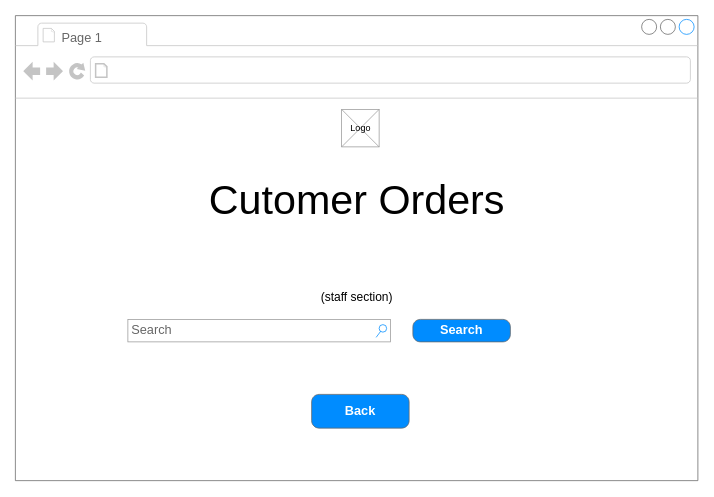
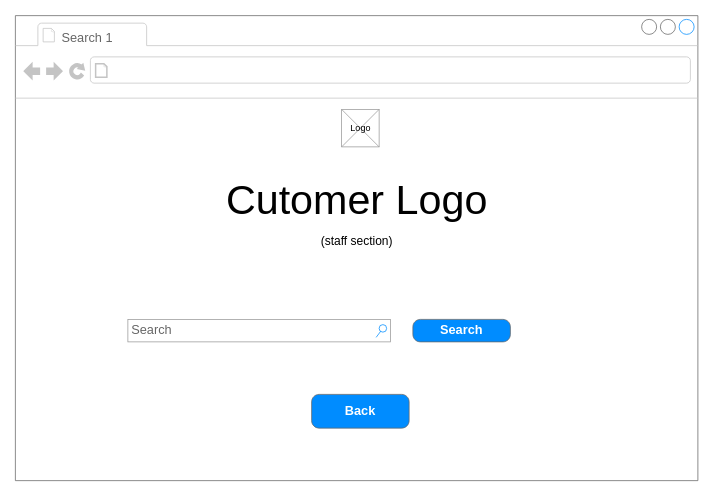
node "Page 1": label "Page 1" -> "Search 1"
node "Cutomer Orders": label "Cutomer Orders" -> "Cutomer Logo"
node "(staff section)": moved (357, 297) -> (357, 240)
